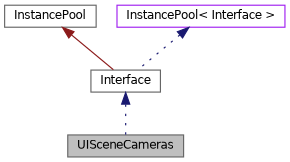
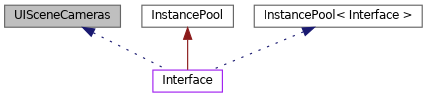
node "InstancePool< Interface >": color purple -> gray40
node "Interface": color gray40 -> purple
edge "UISceneCameras" -> "Interface": reversed
